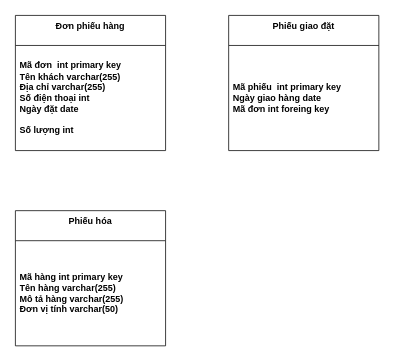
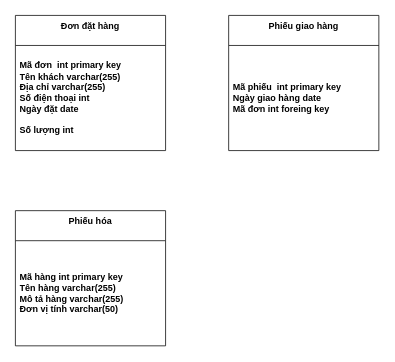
node "Đơn phiếu hàng": label "Đơn phiếu hàng" -> "Đơn đặt hàng"
node "Phiếu giao đặt": label "Phiếu giao đặt" -> "Phiếu giao hàng"
